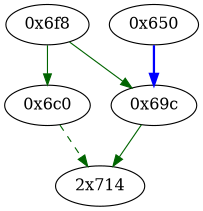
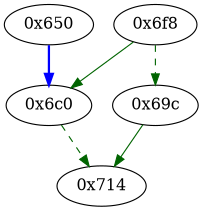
edge "0x650" -> "0x69c": now "0x650" -> "0x6c0"
edge "0x6f8" -> "0x69c": style solid -> dashed
node "2x714": label "2x714" -> "0x714"
